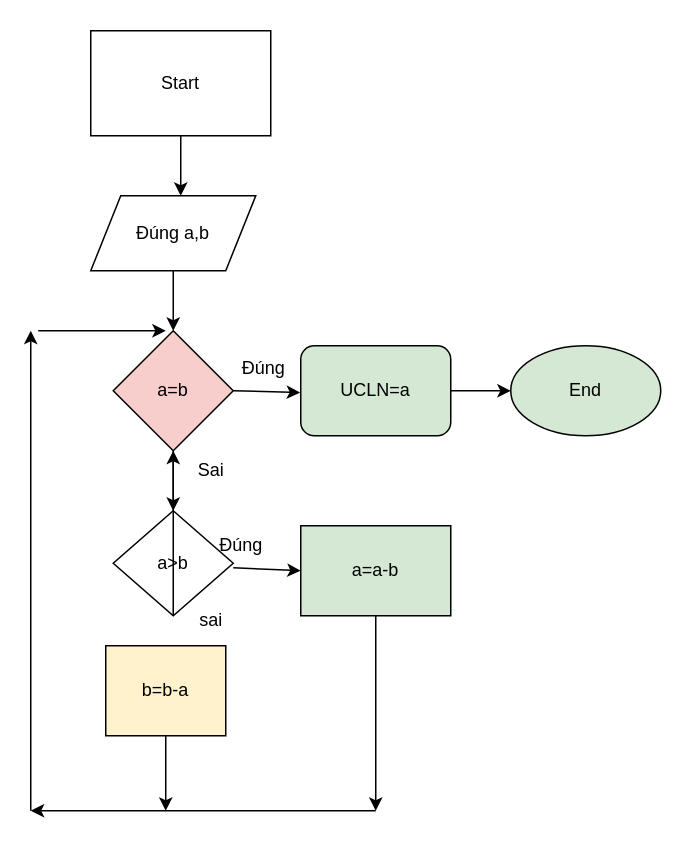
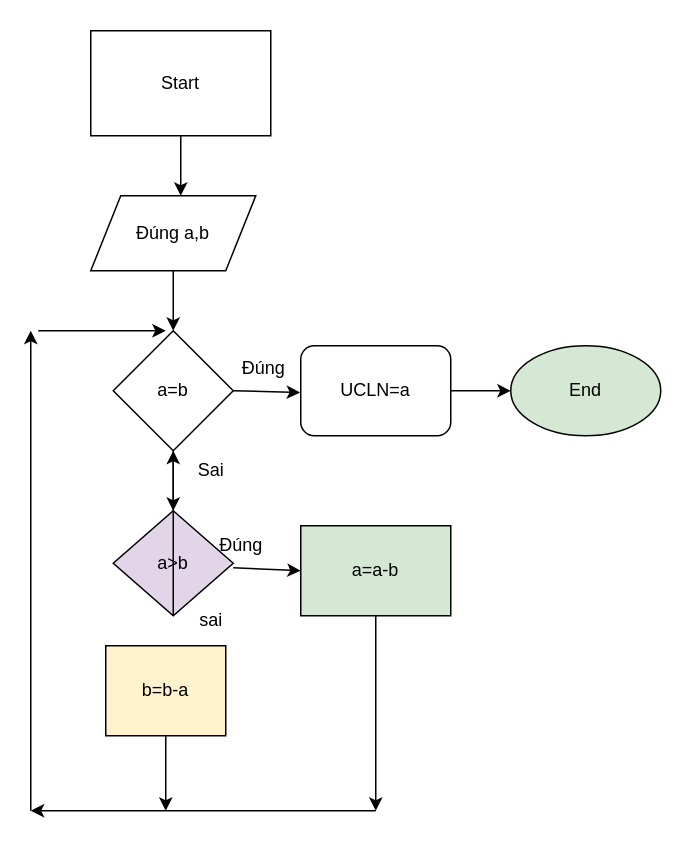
node "a=b": fillcolor #f8cecc -> #ffffff
node "UCLN=a": fillcolor #d5e8d4 -> #ffffff
node "a>b": fillcolor #ffffff -> #e1d5e7
